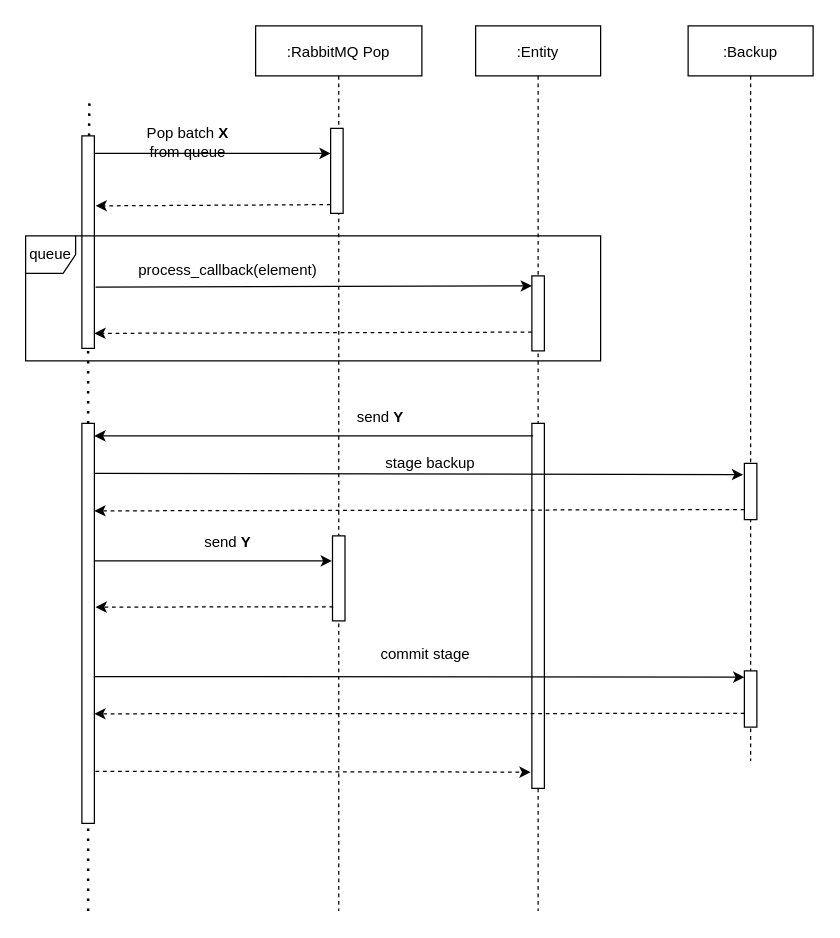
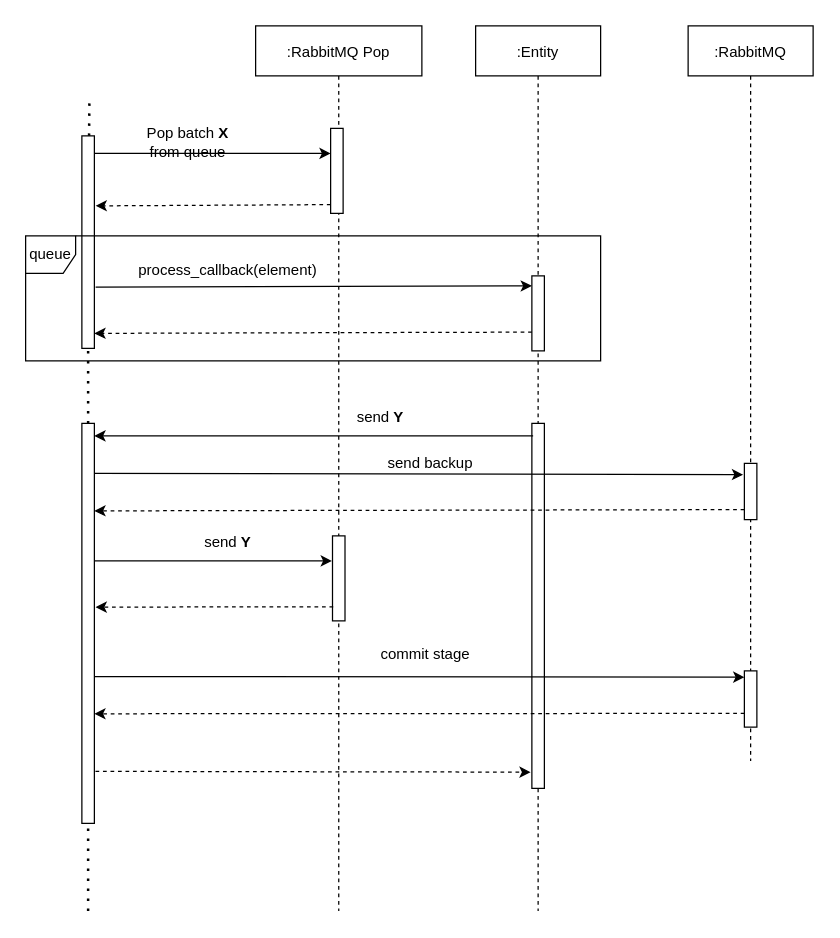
node ":Backup": label ":Backup" -> ":RabbitMQ"
node "stage backup": label "stage backup" -> "send backup"
